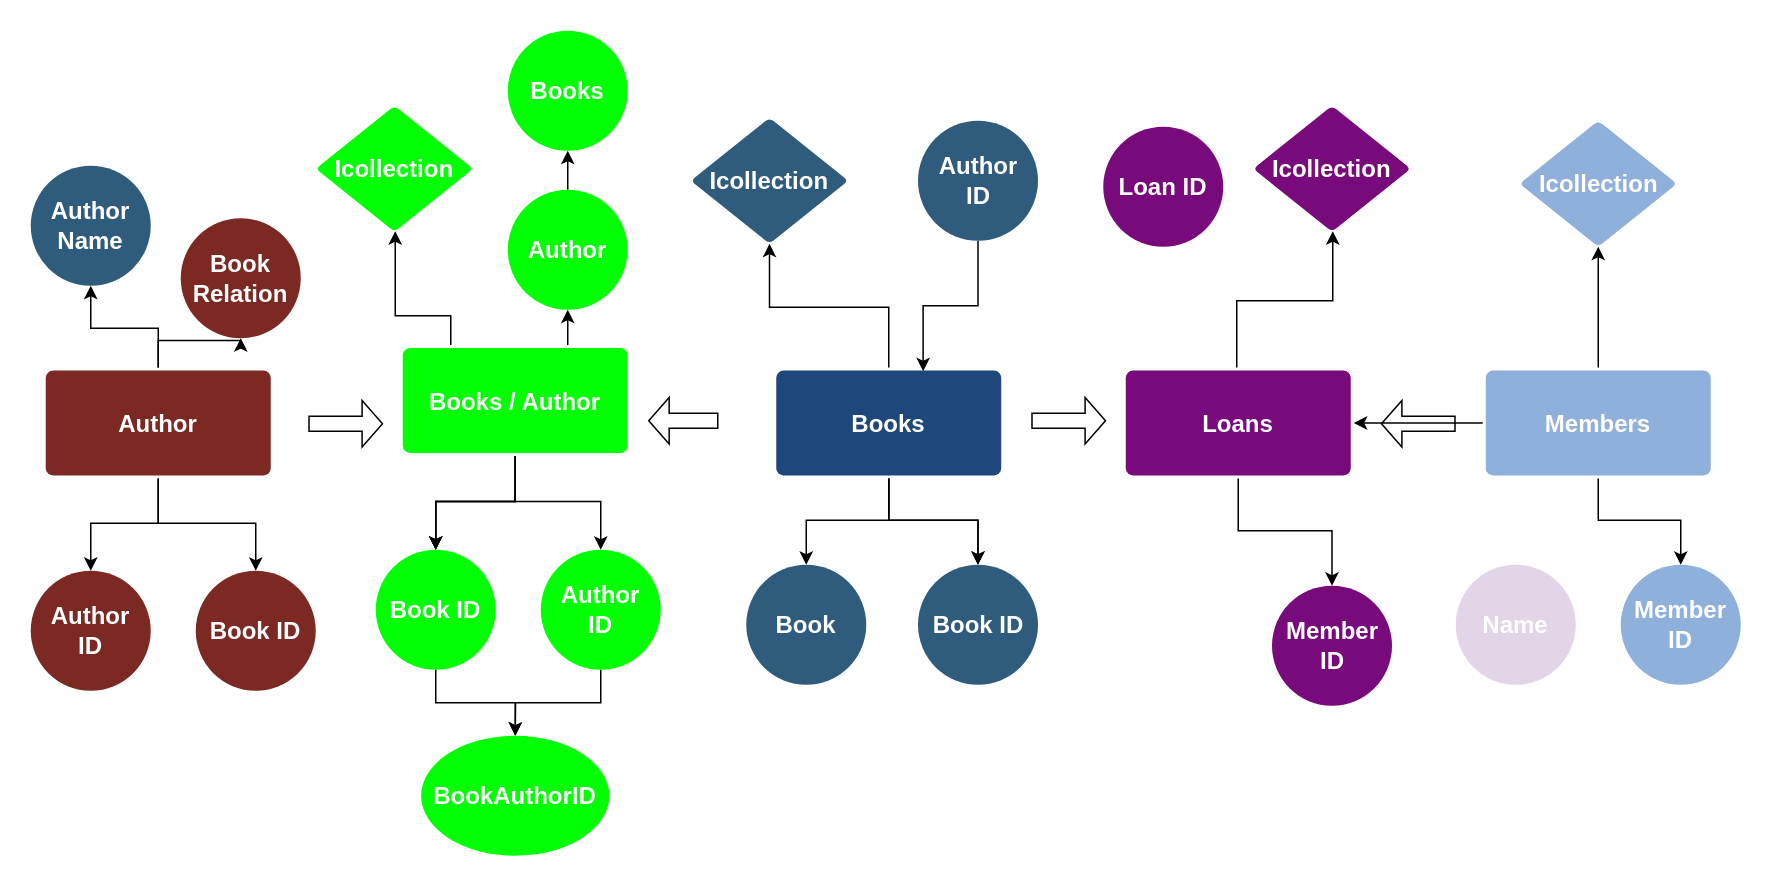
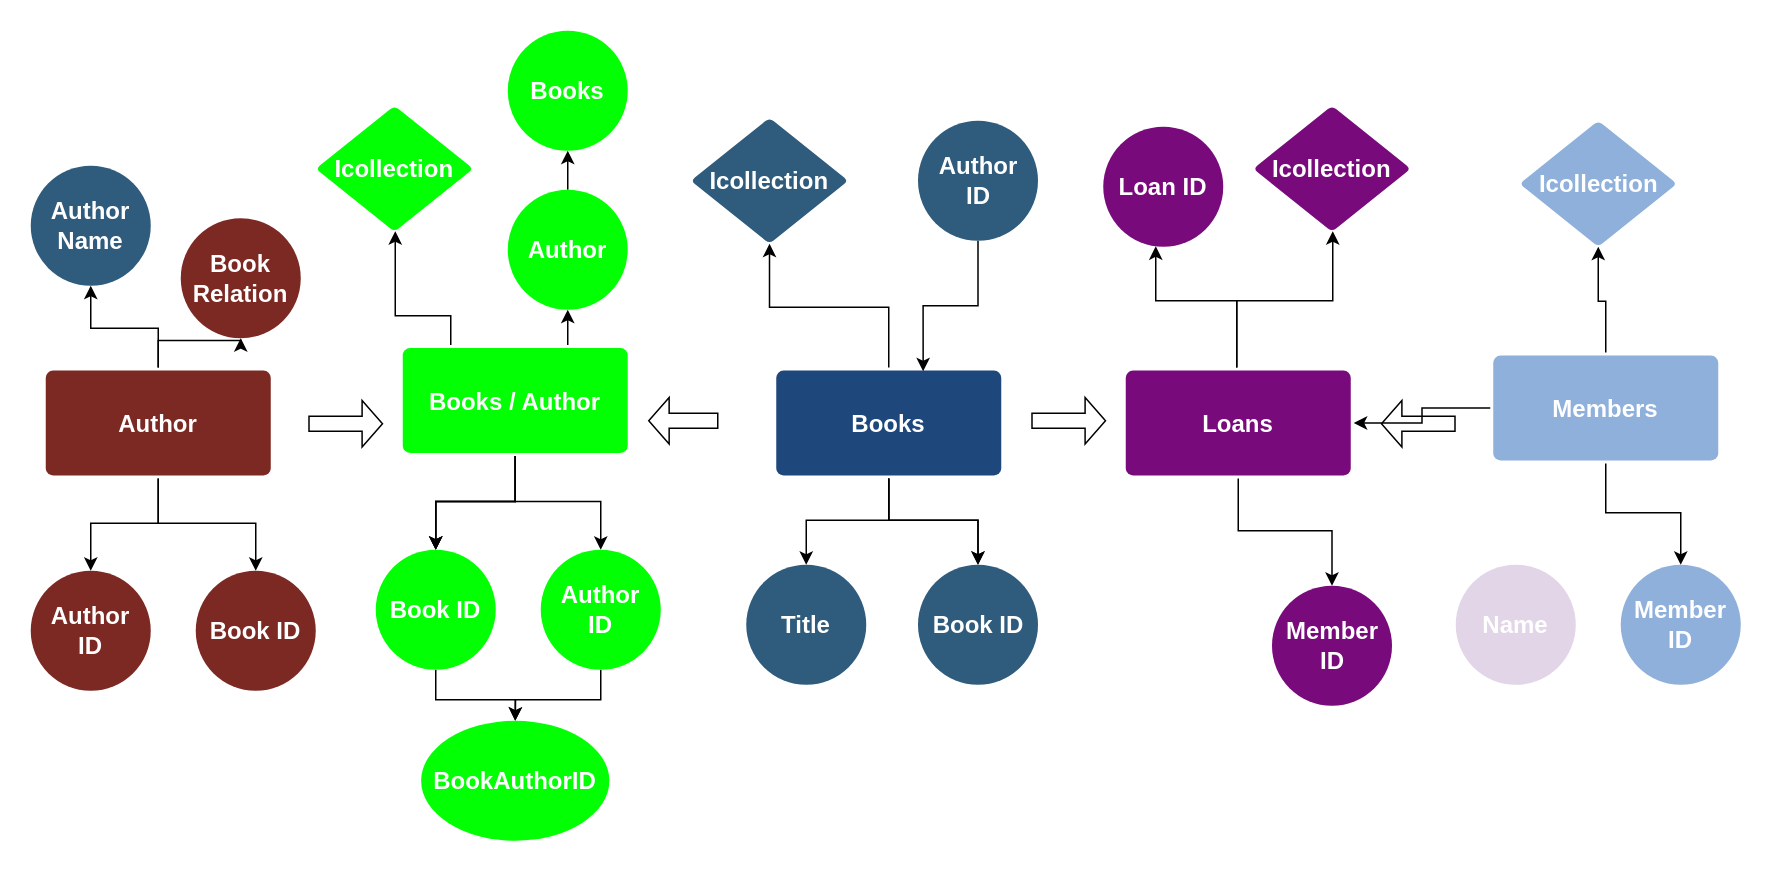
edge "Loans" -> "Loan ID": added
node "Members": moved (1598, 423) -> (1606, 408)
node "Book": label "Book" -> "Title"
node "BookAuthorID": moved (515, 796) -> (515, 781)
